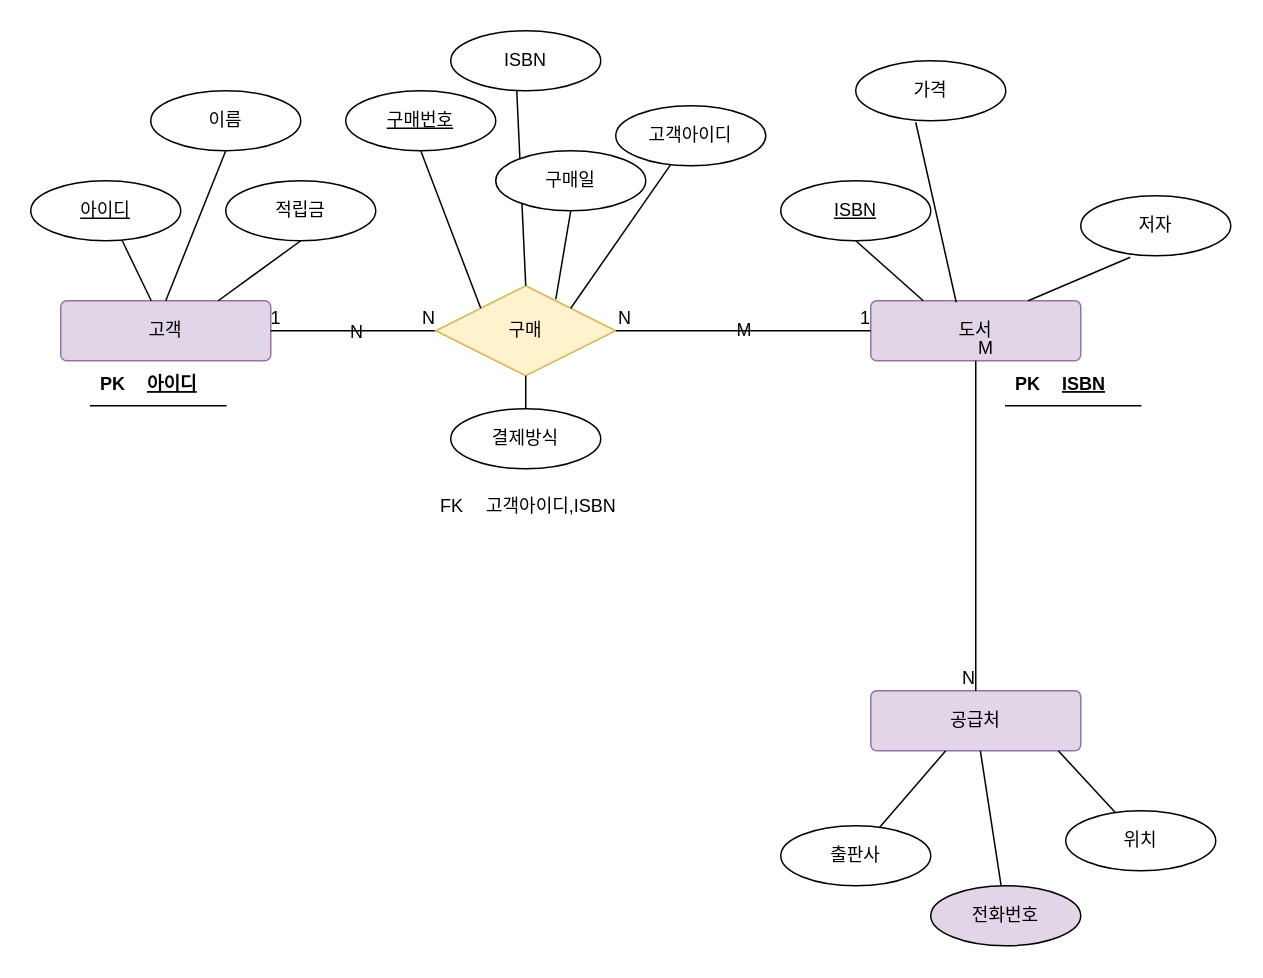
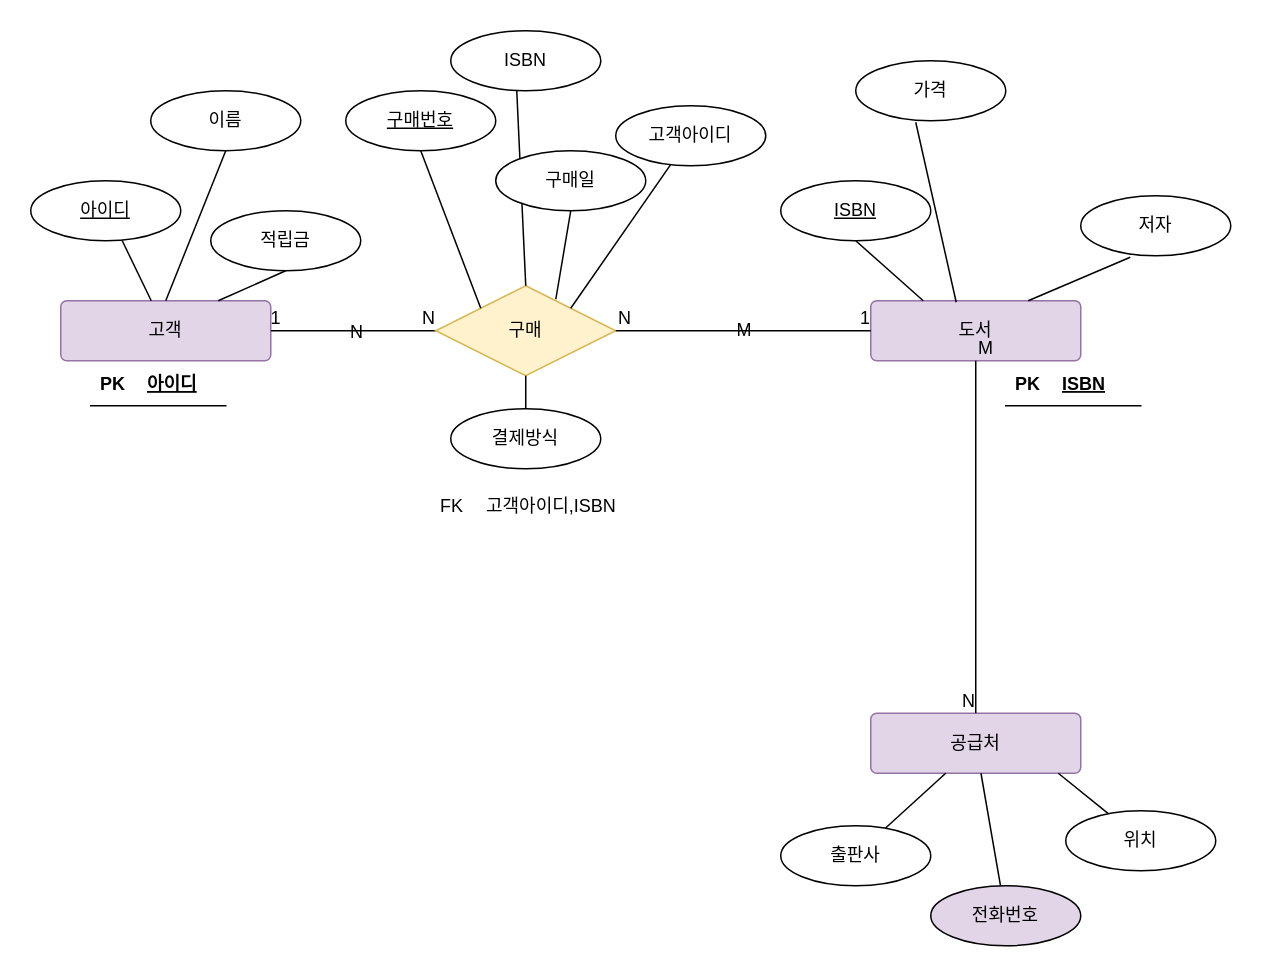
node "적립금": moved (301, 211) -> (286, 241)
node "공급처": moved (976, 721) -> (976, 743)
